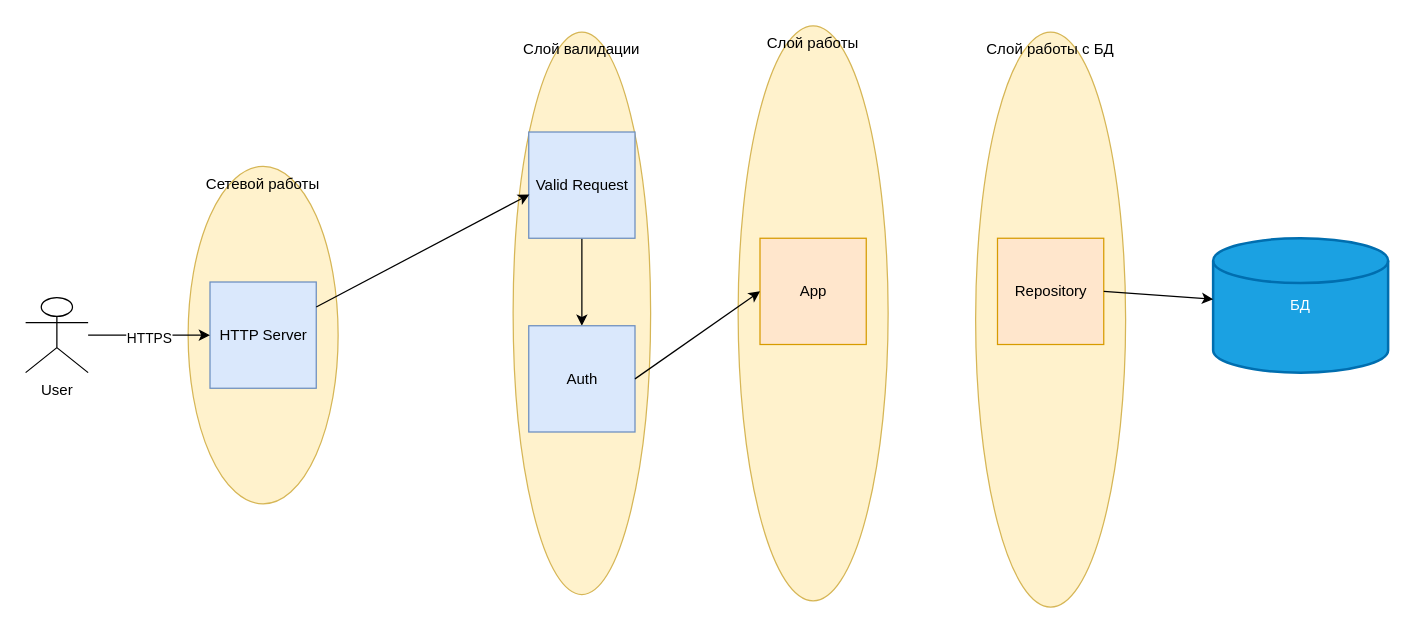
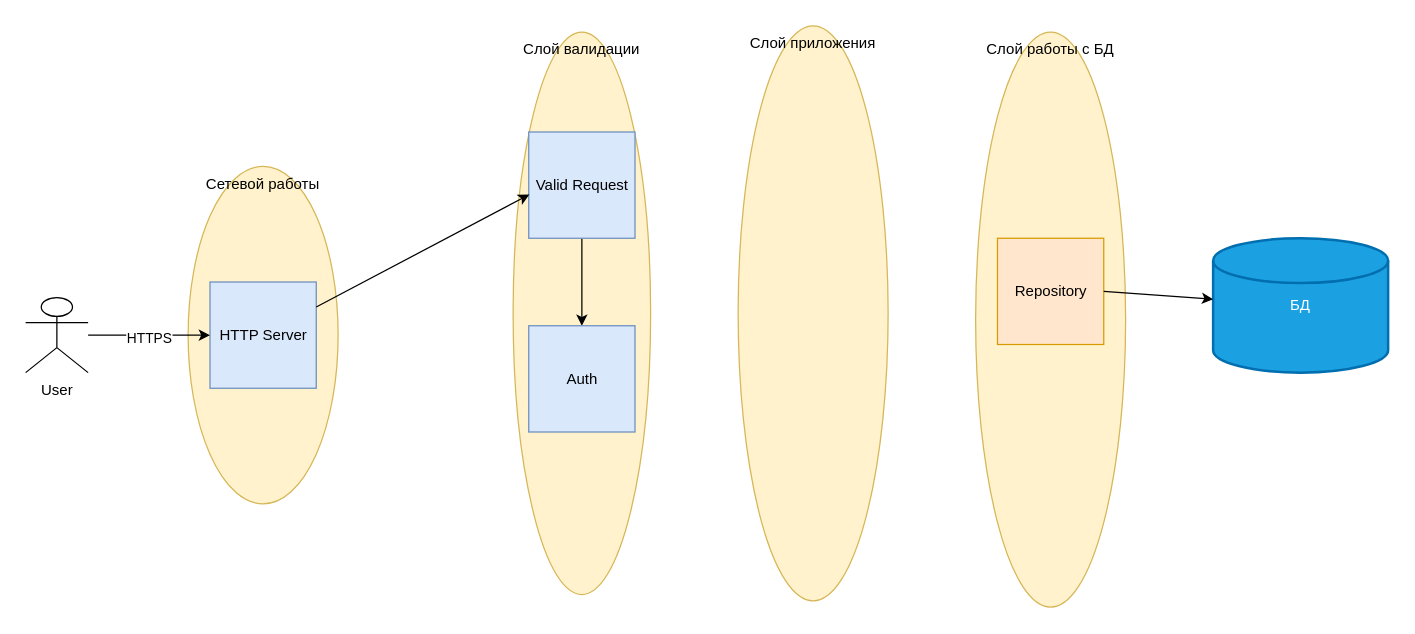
node "Слой работы": label "Слой работы" -> "Слой приложения"
node "App": removed
edge "Auth" -> "App": removed
